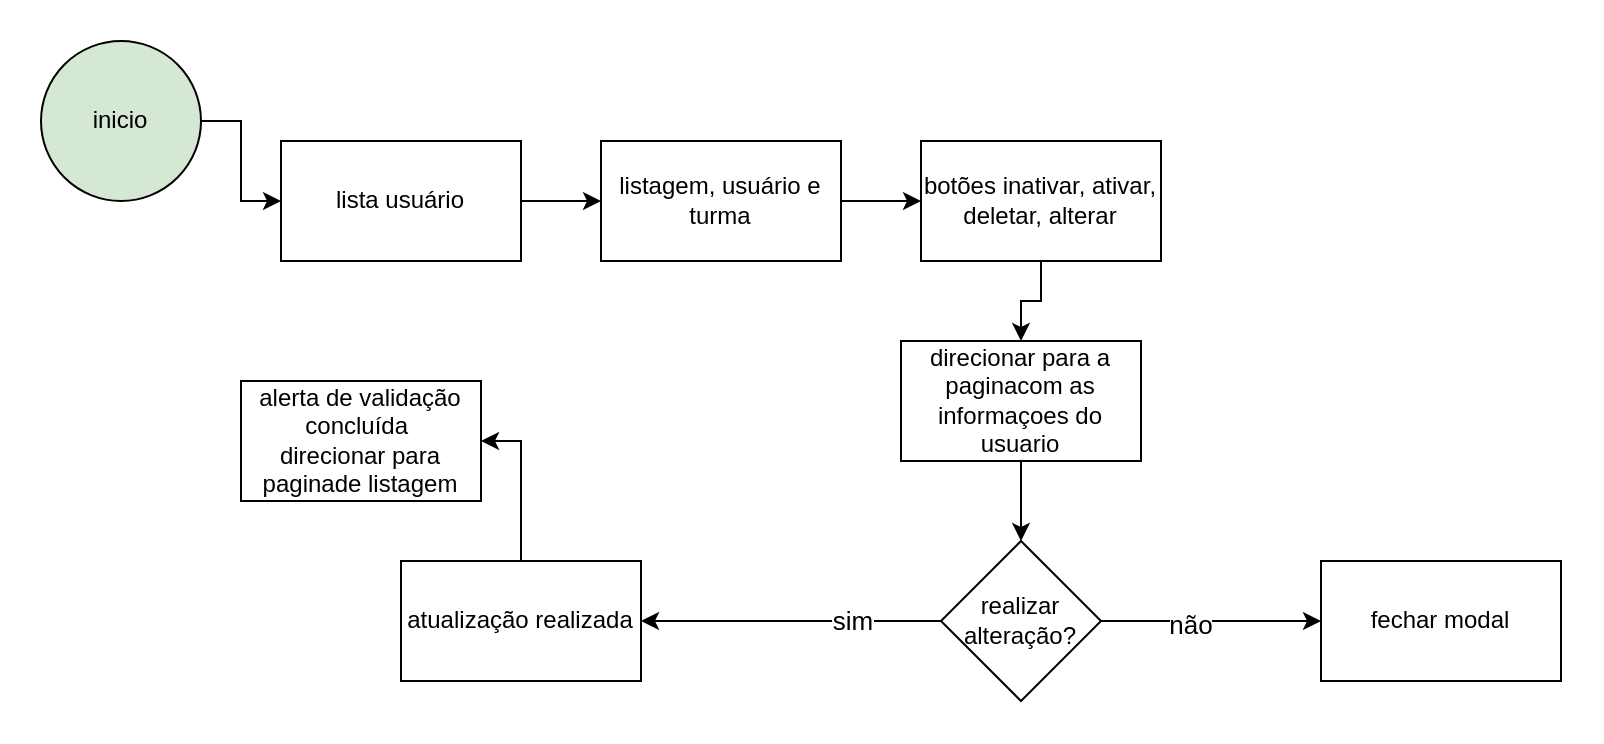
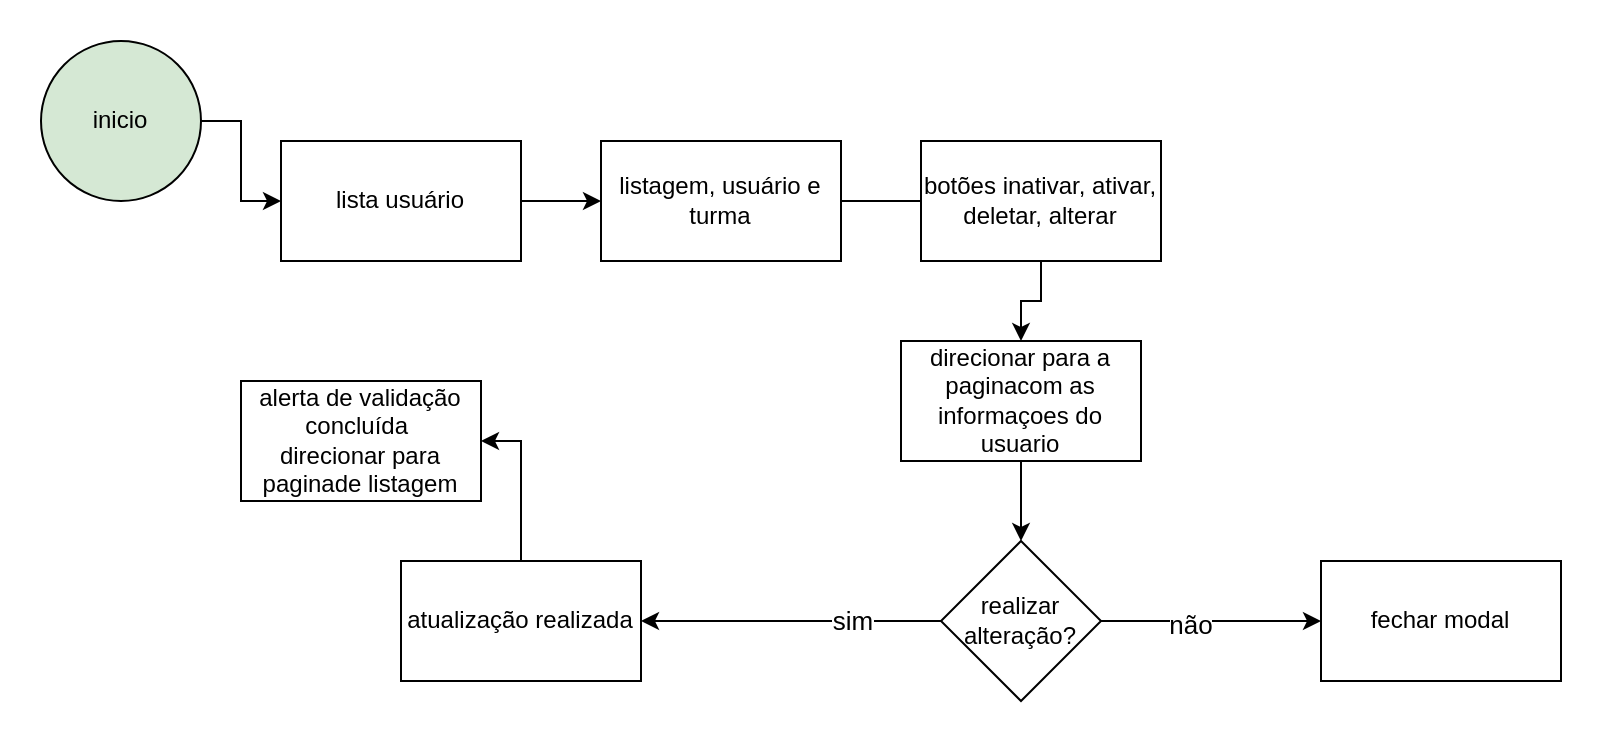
edge "listagem, usuário e turma" -> "botões inativar, ativar, deletar, alterar": arrowhead classic -> none
